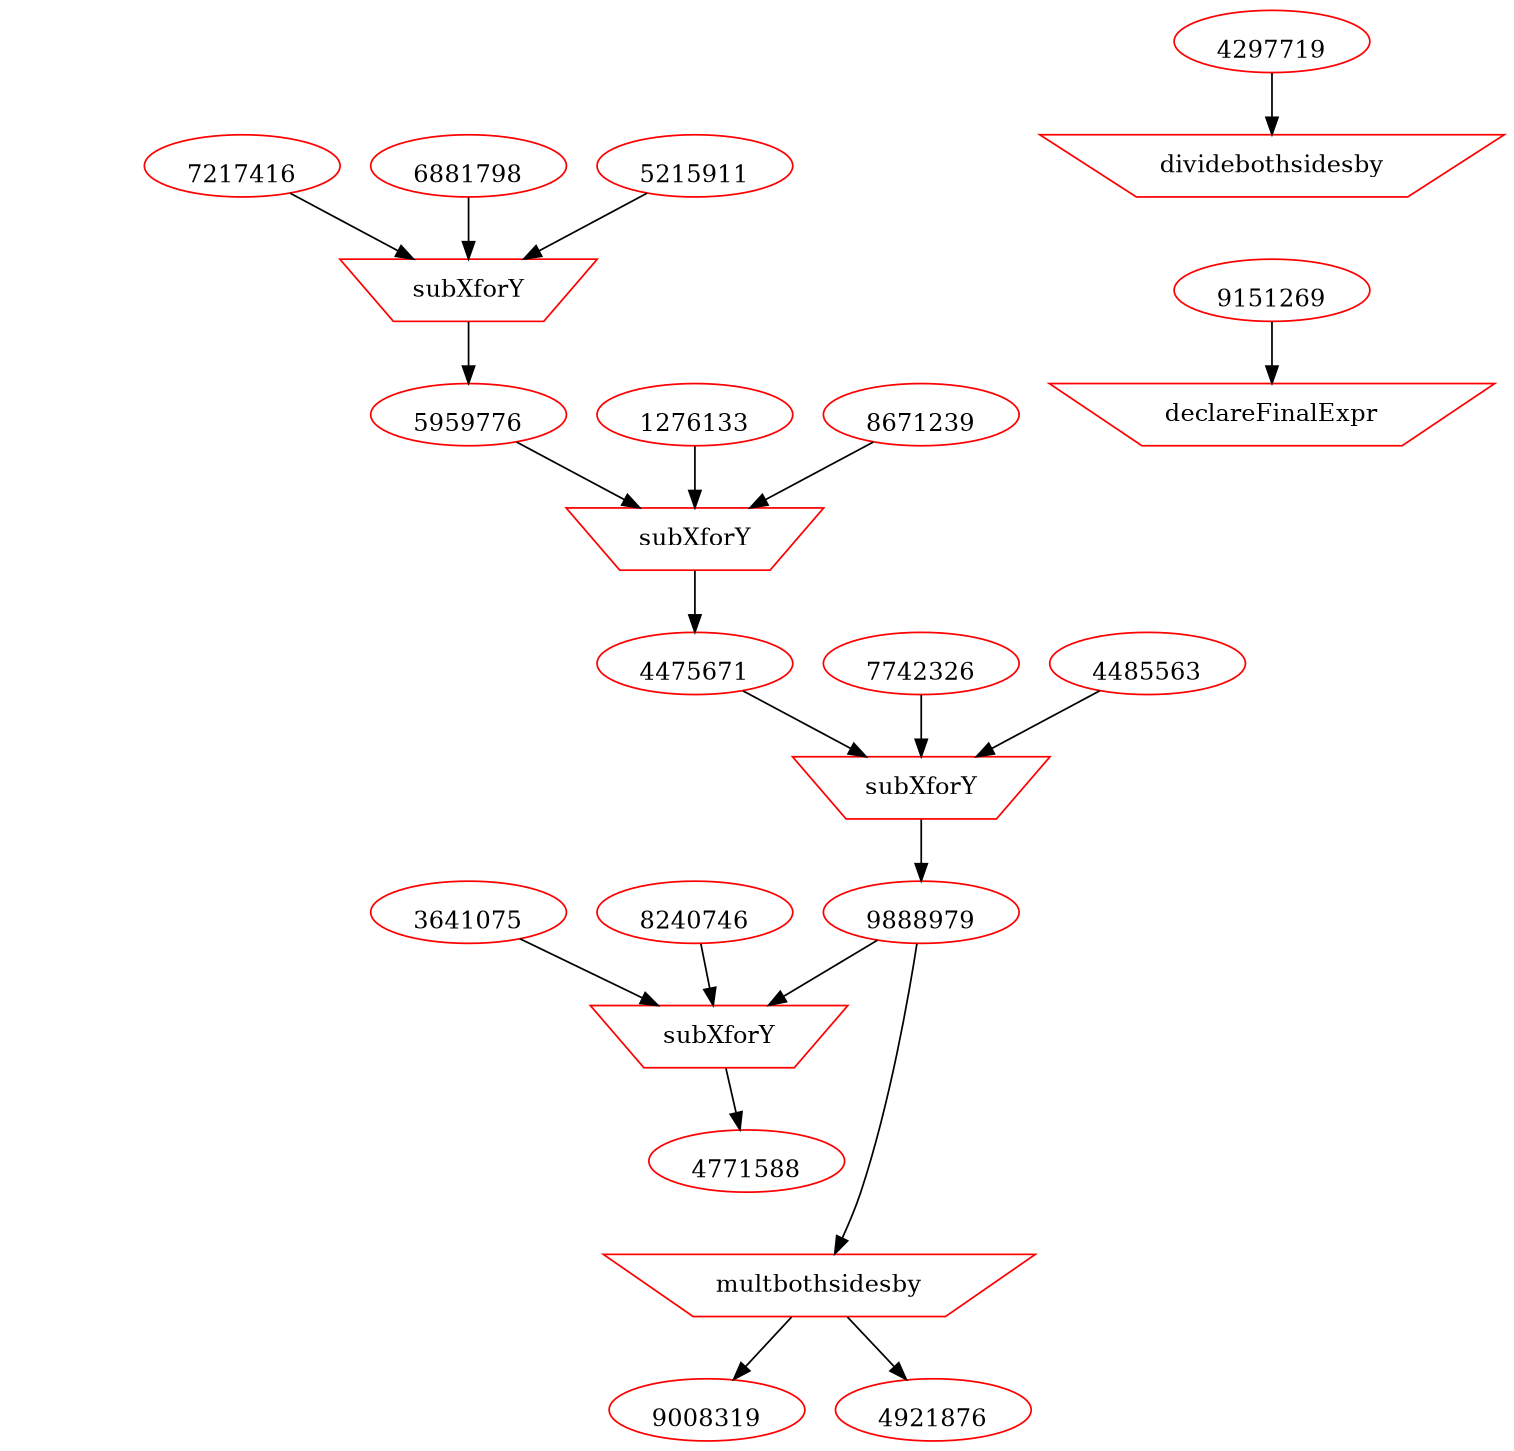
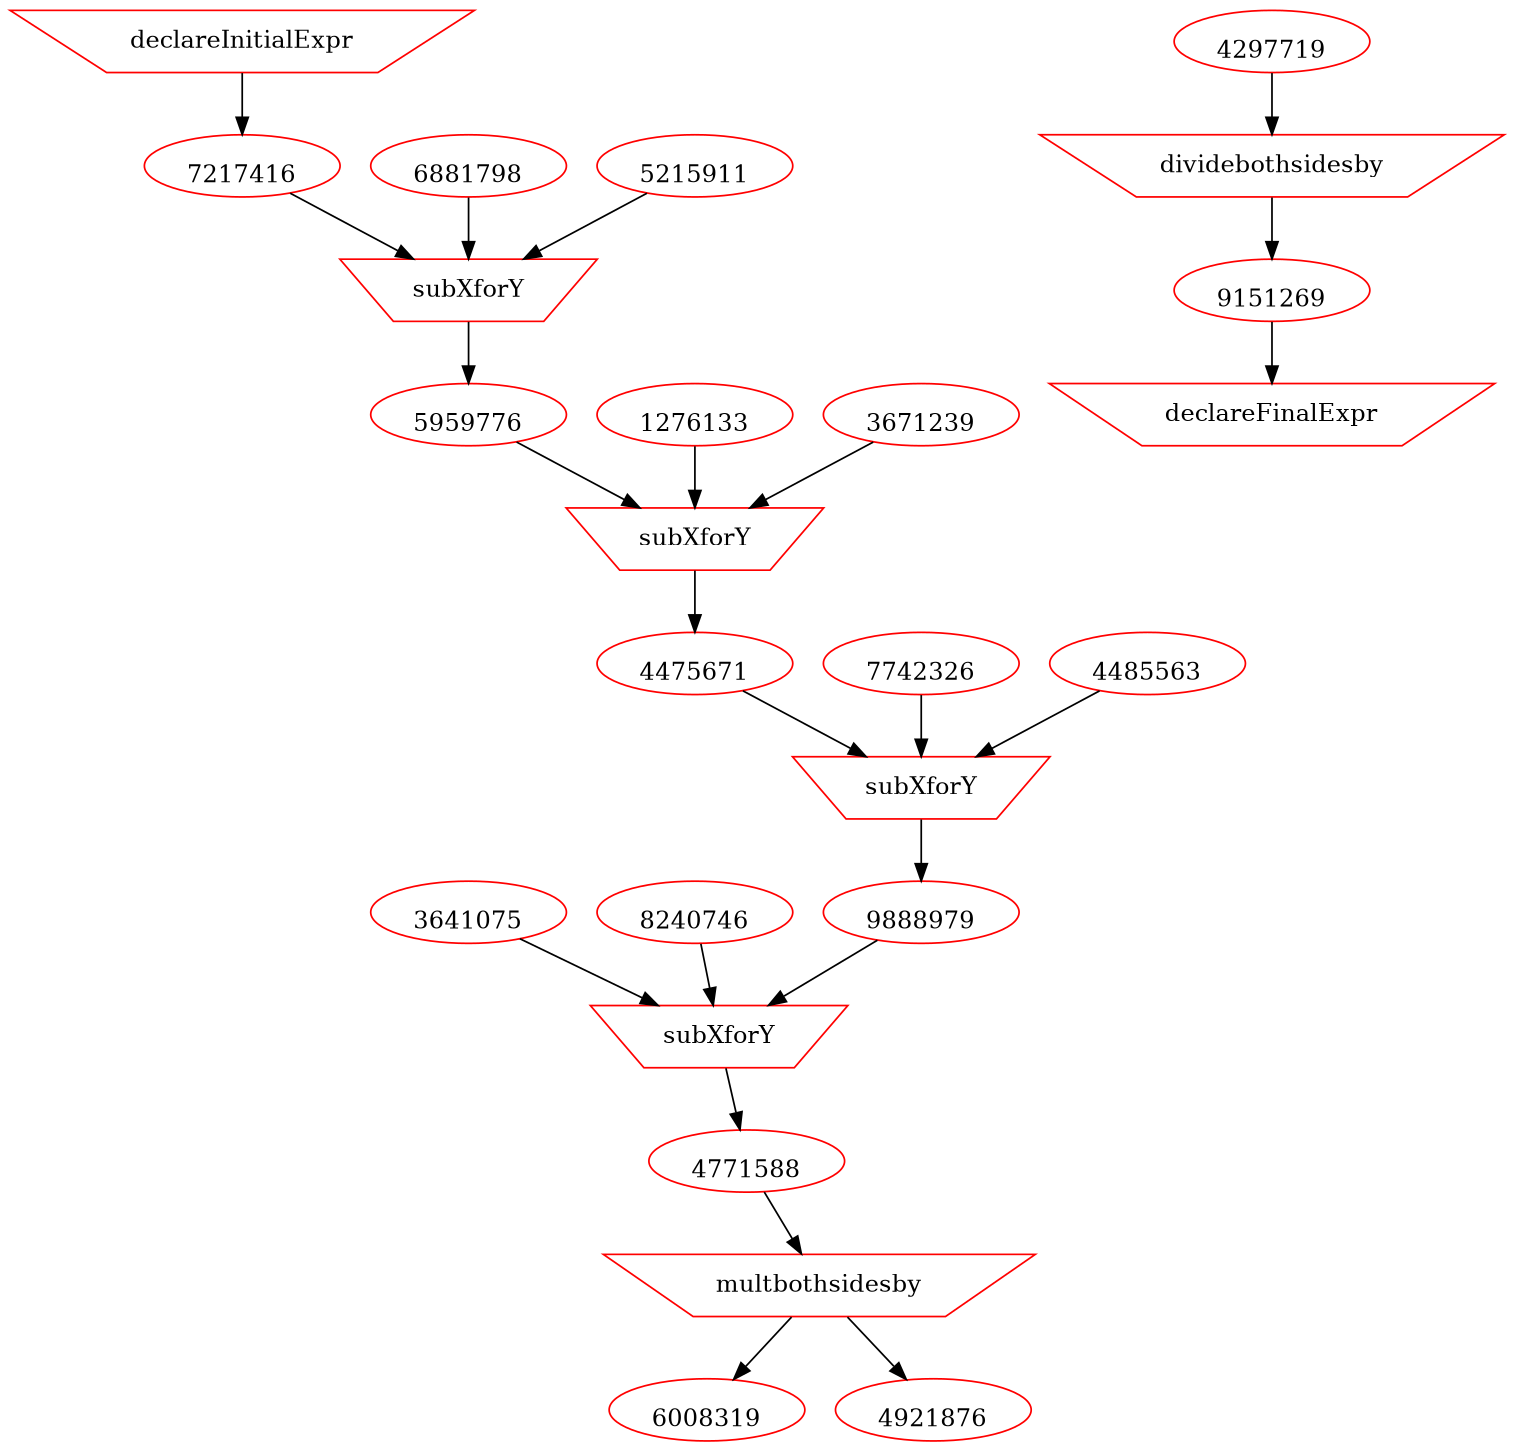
node "declareInitialExpr": added
edge "dividebothsidesby" -> "9151269": added
node "8671239": label "8671239" -> "3671239"
edge "9888979" -> "multbothsidesby": now "4771588" -> "multbothsidesby"
node "9008319": label "9008319" -> "6008319"
